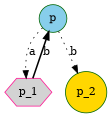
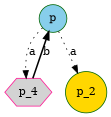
edge "p" -> "p_2": label "b" -> "a"
node "p_1": label "p_1" -> "p_4"
